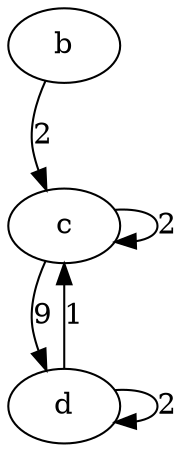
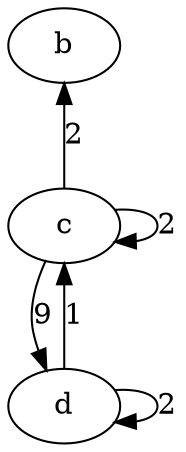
edge "b" -> "c": reversed
